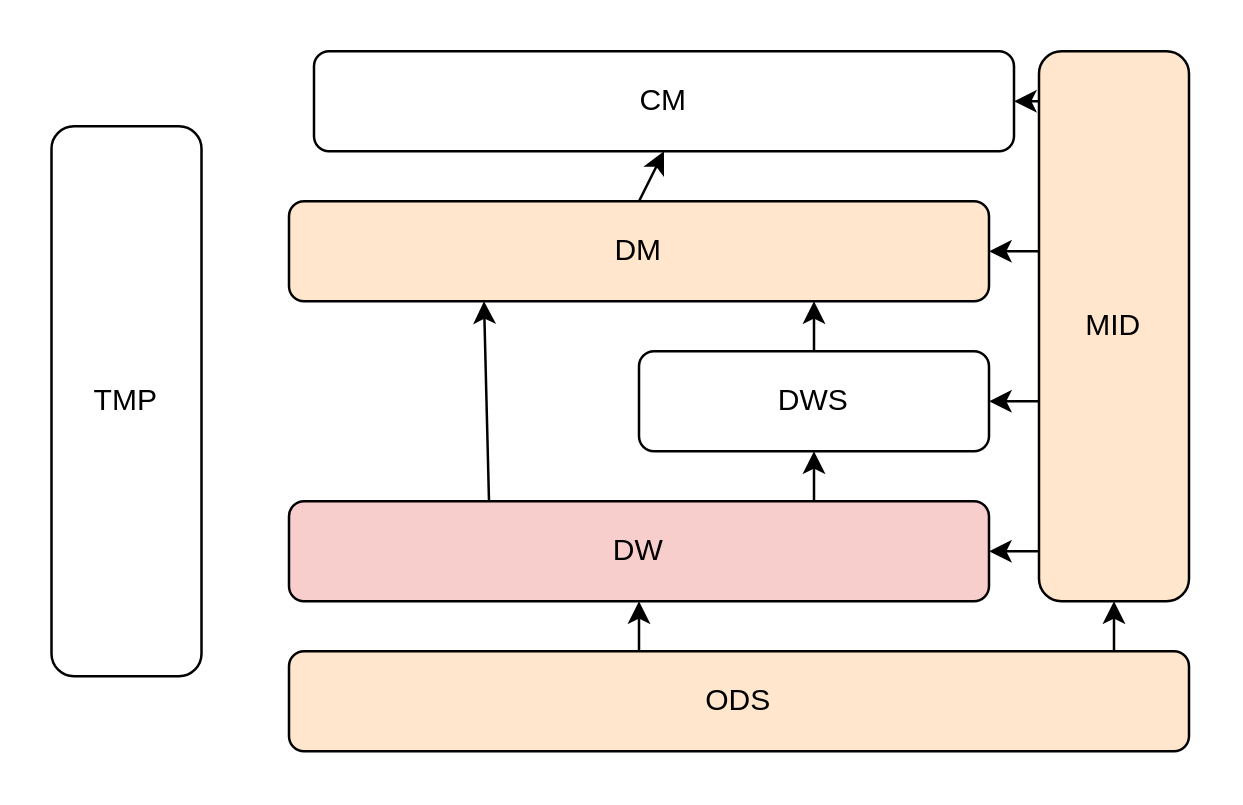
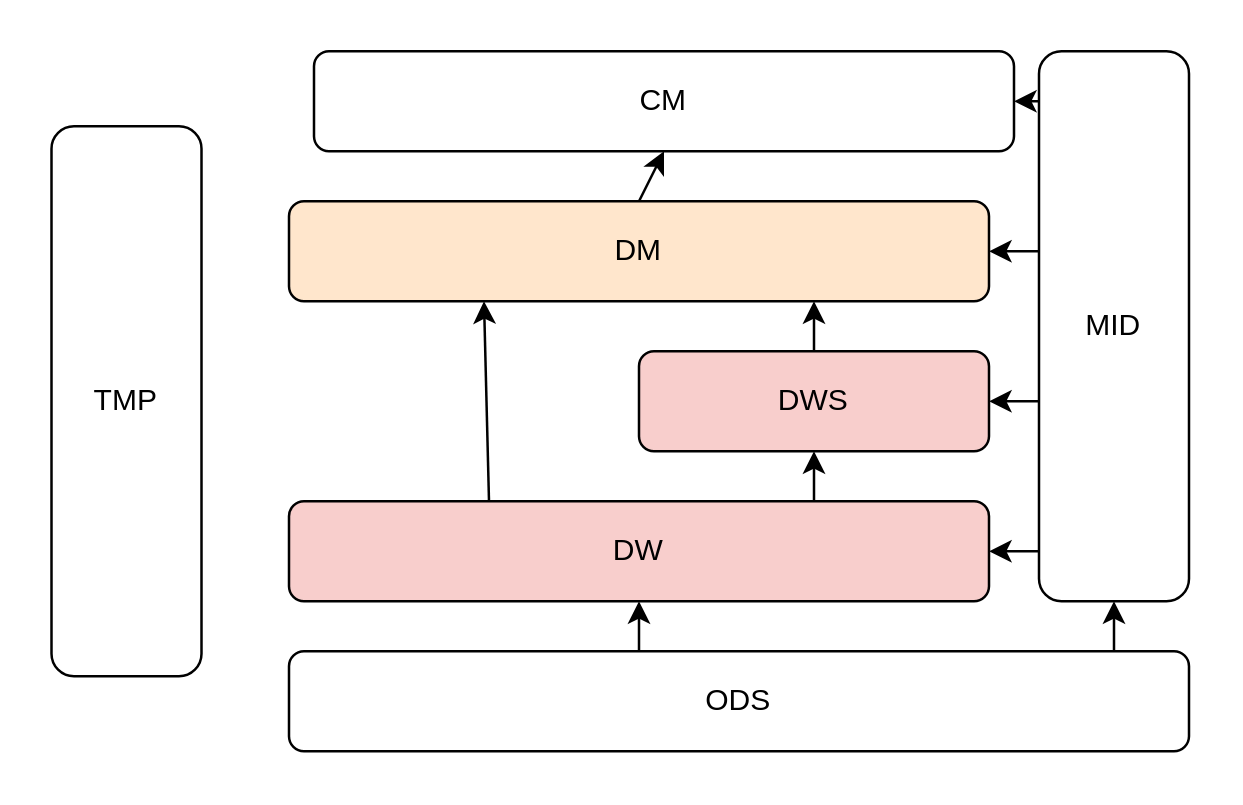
node "MID": fillcolor #ffe6cc -> #ffffff
node "DWS": fillcolor #ffffff -> #f8cecc
node "ODS": fillcolor #ffe6cc -> #ffffff
